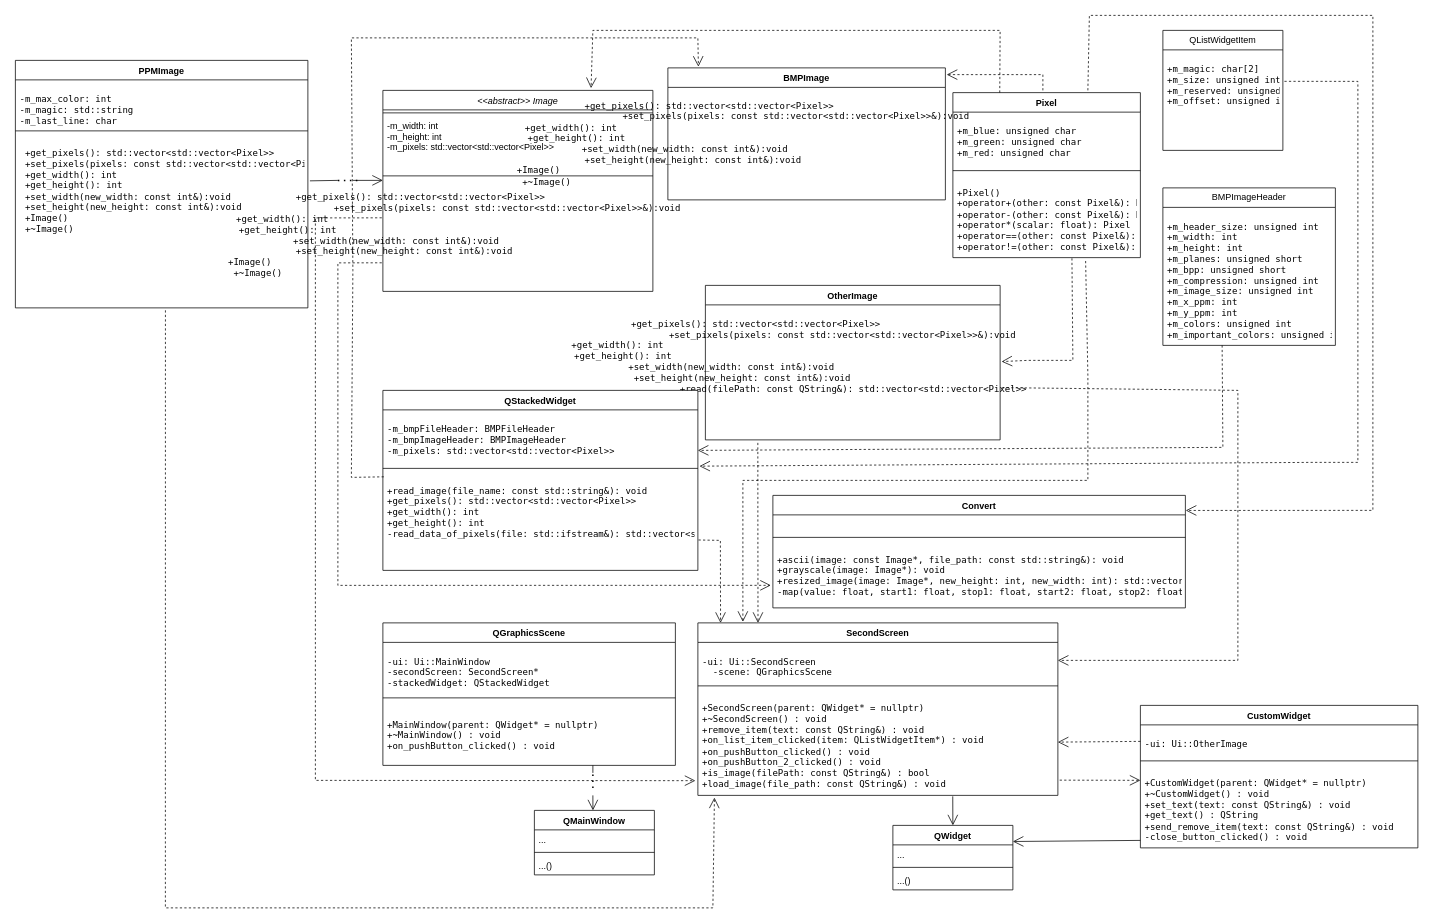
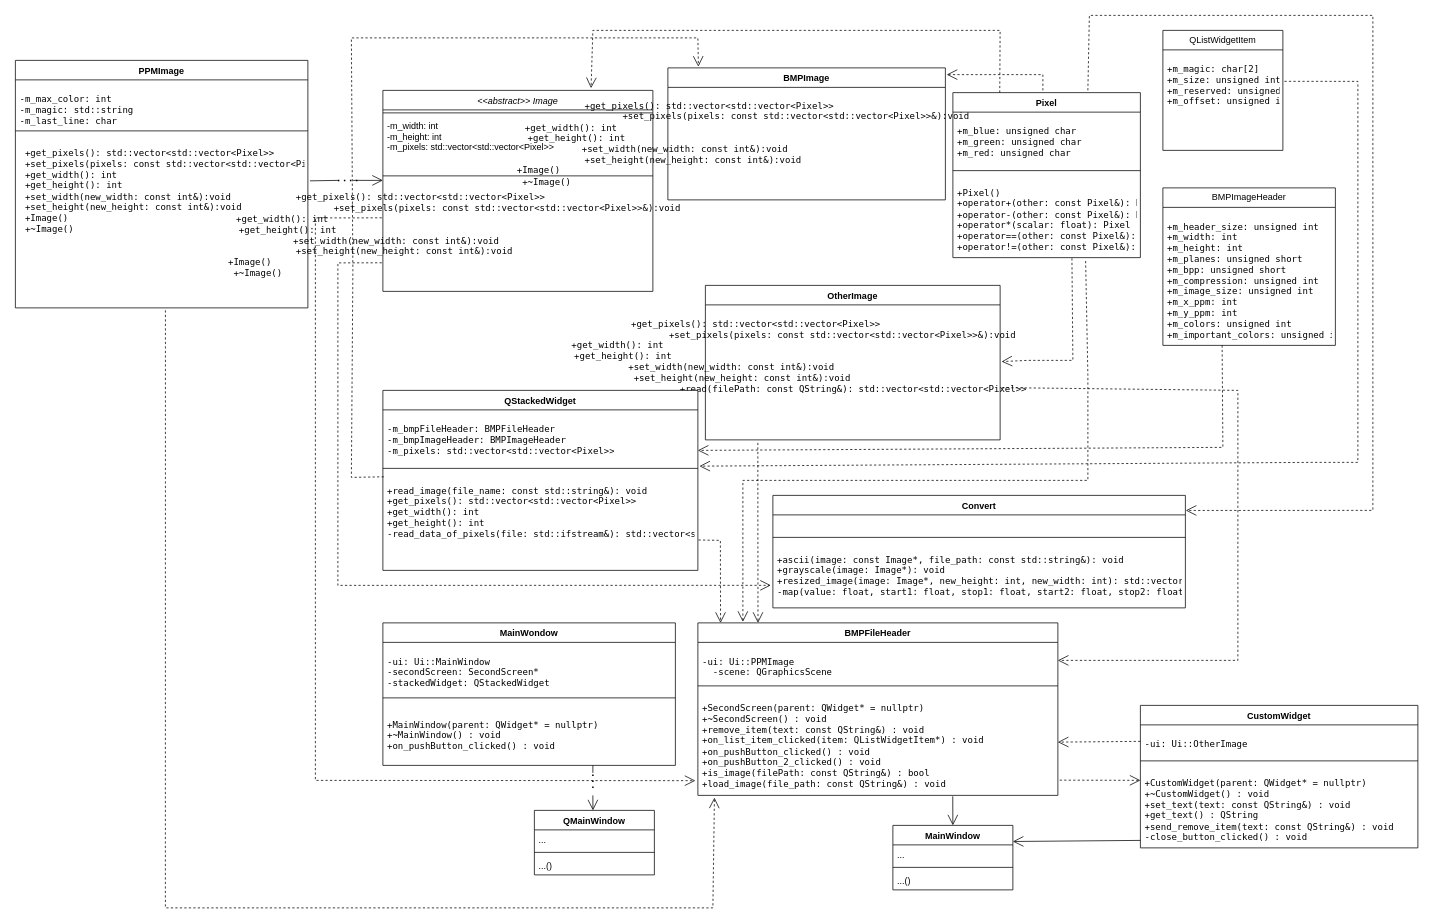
node "QGraphicsScene": label "QGraphicsScene" -> "MainWondow"
node "SecondScreen": label "SecondScreen" -> "BMPFileHeader"
node "-ui: Ui::SecondScreen -scene: QGraphicsScene": label "-ui: Ui::SecondScreen -scene: QGraphicsScene" -> "-ui: Ui::PPMImage -scene: QGraphicsScene"
node "QWidget": label "QWidget" -> "MainWindow"
